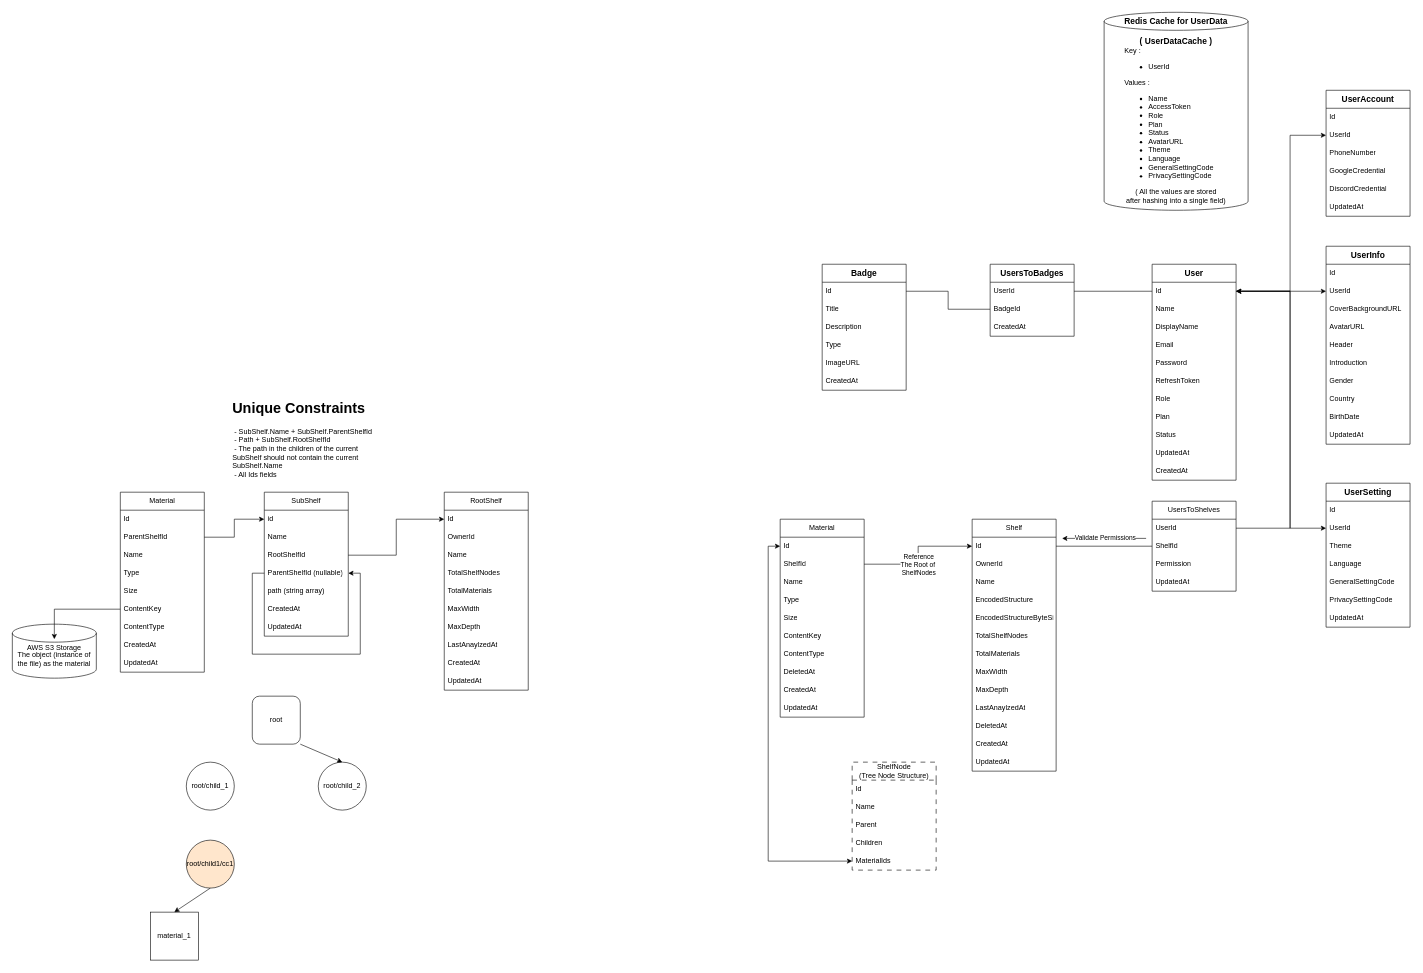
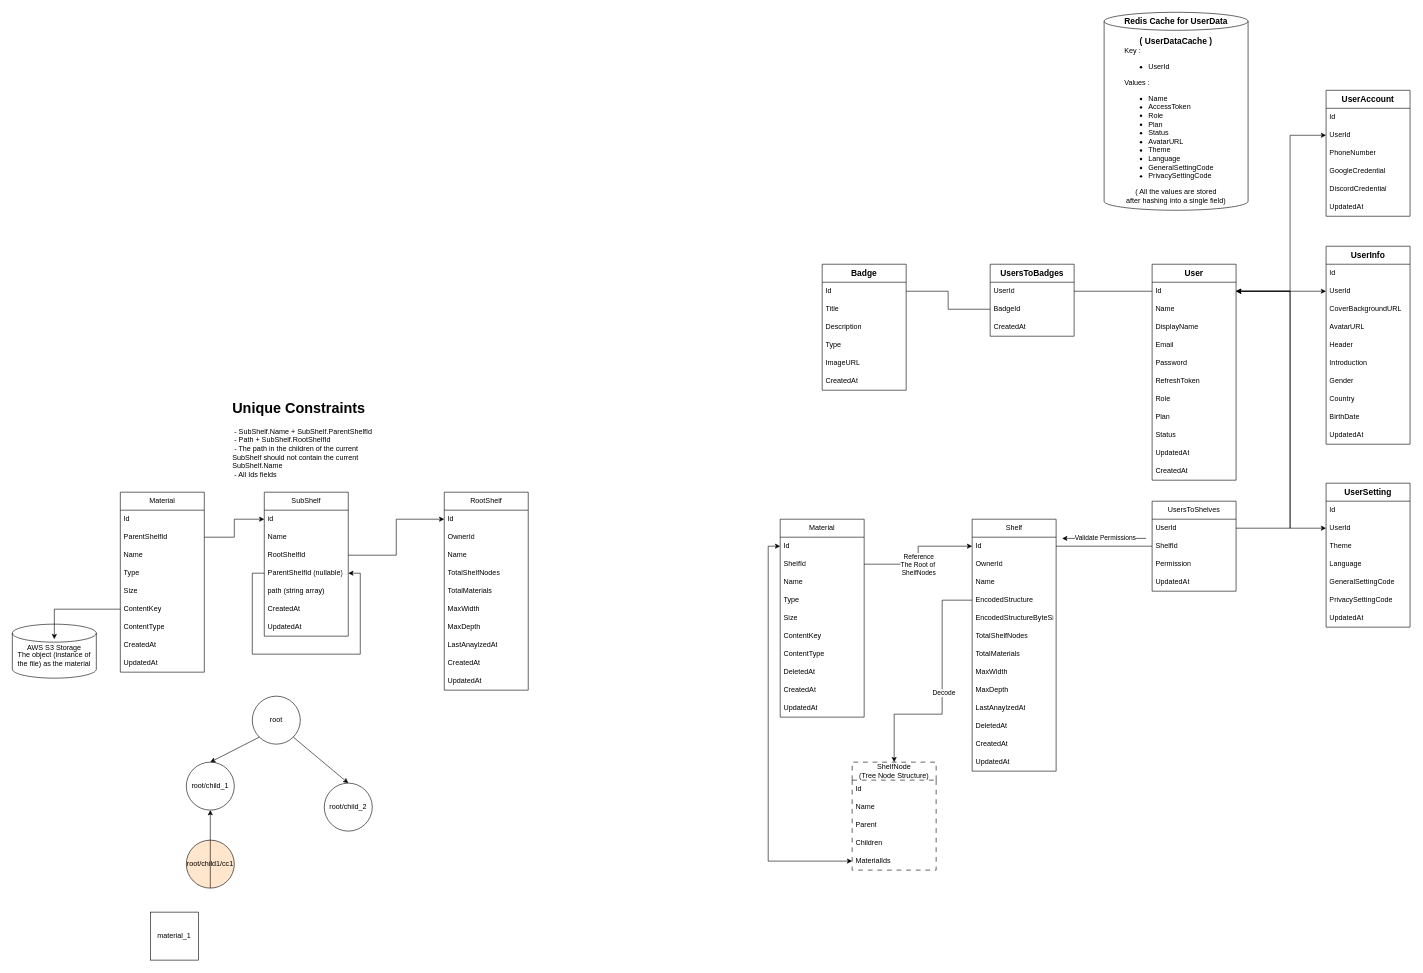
edge "EncodedStructure" -> "ShelfNode (Tree Node Structure)": added, label "Decode"
node "root": shape rounded rectangle -> ellipse
edge "root" -> "root/child_1": added
node "root/child_2": moved (342, 786) -> (348, 807)
edge "root/child1/cc1" -> "material_1": now "root/child1/cc1" -> "root/child_1"
